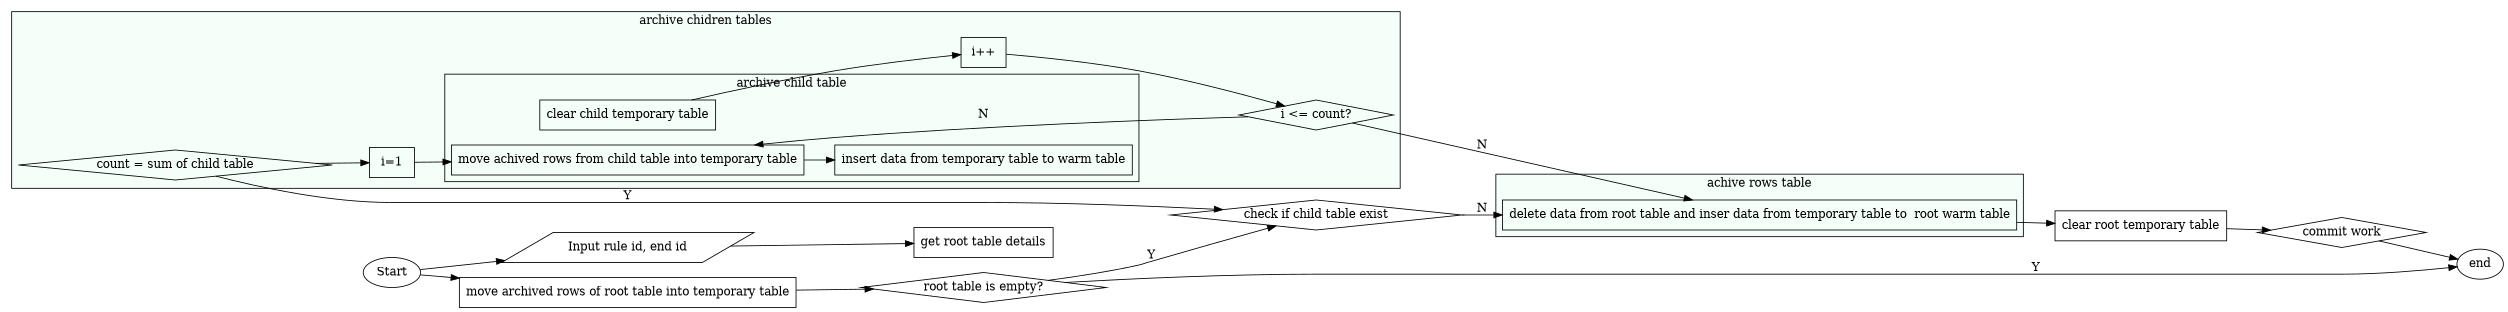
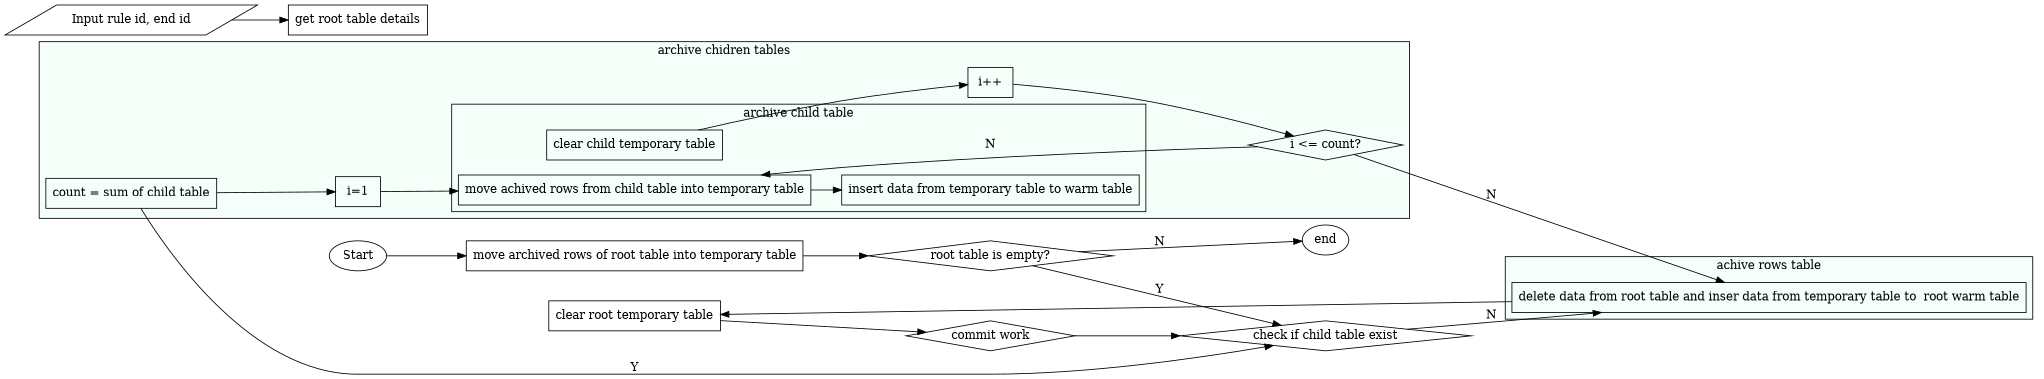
node "count = sum of child table": shape diamond -> box
edge "commit work" -> "end": now "commit work" -> "check if child table exist"
edge "Start" -> "Input rule id, end id": removed
edge "root table is empty?" -> "end": label "Y" -> "N"
